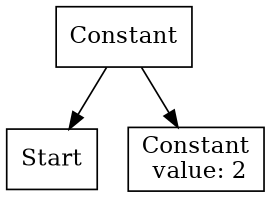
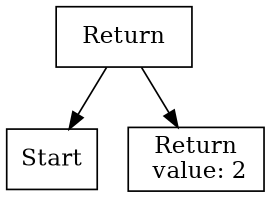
node "Constant": label "Constant" -> "Return"
node "Constant value: 2": label "Constant value: 2" -> "Return value: 2"
